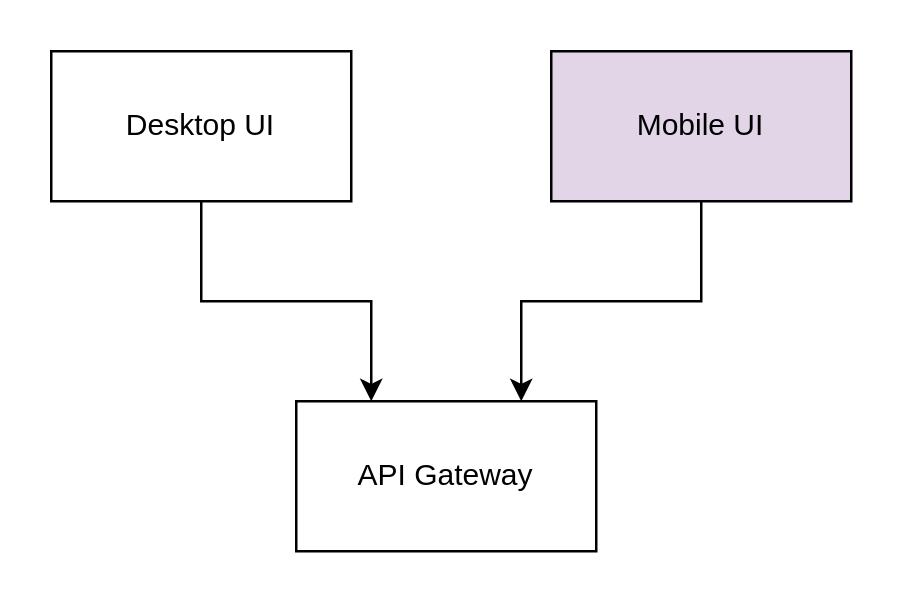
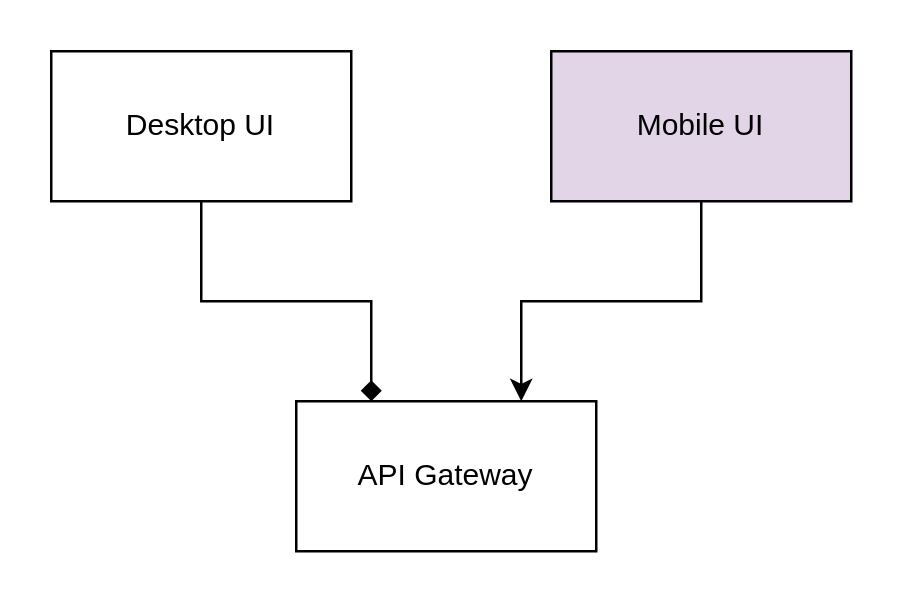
edge "Desktop UI" -> "API Gateway": arrowhead classic -> diamond
